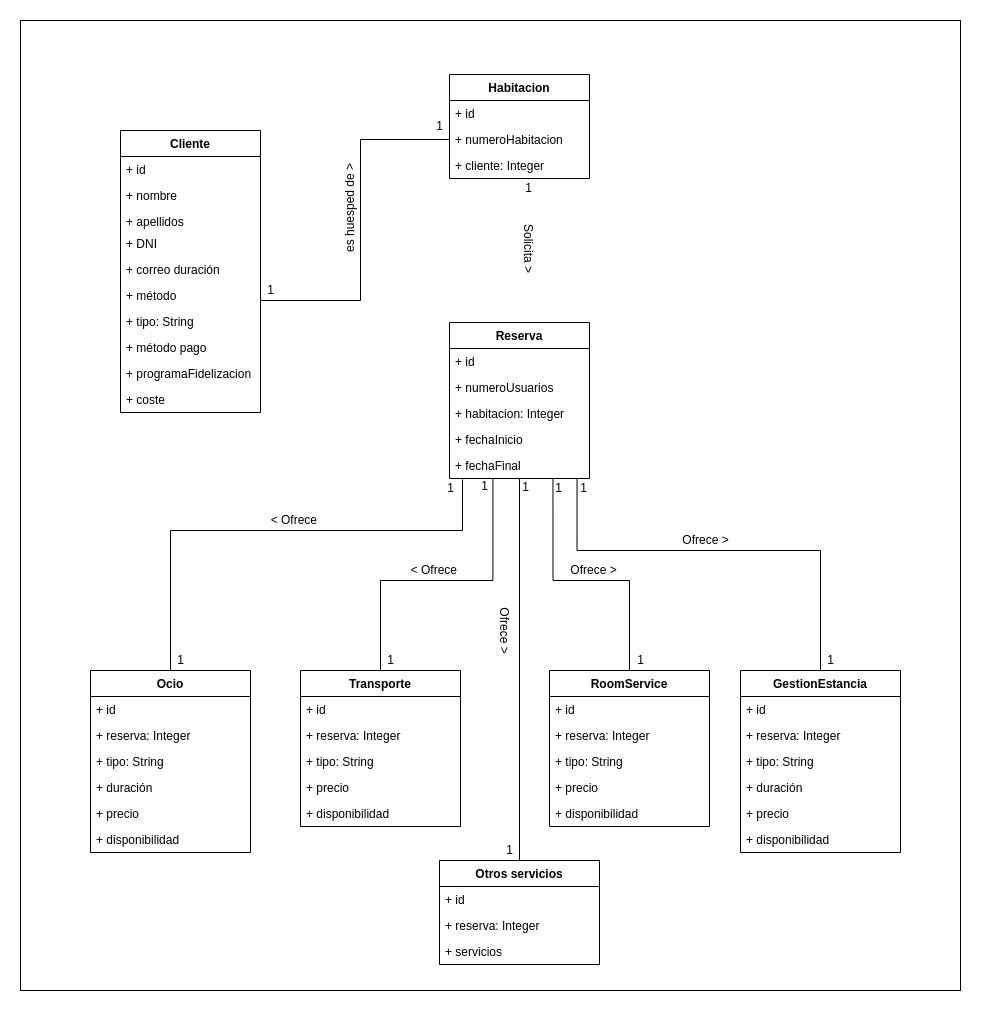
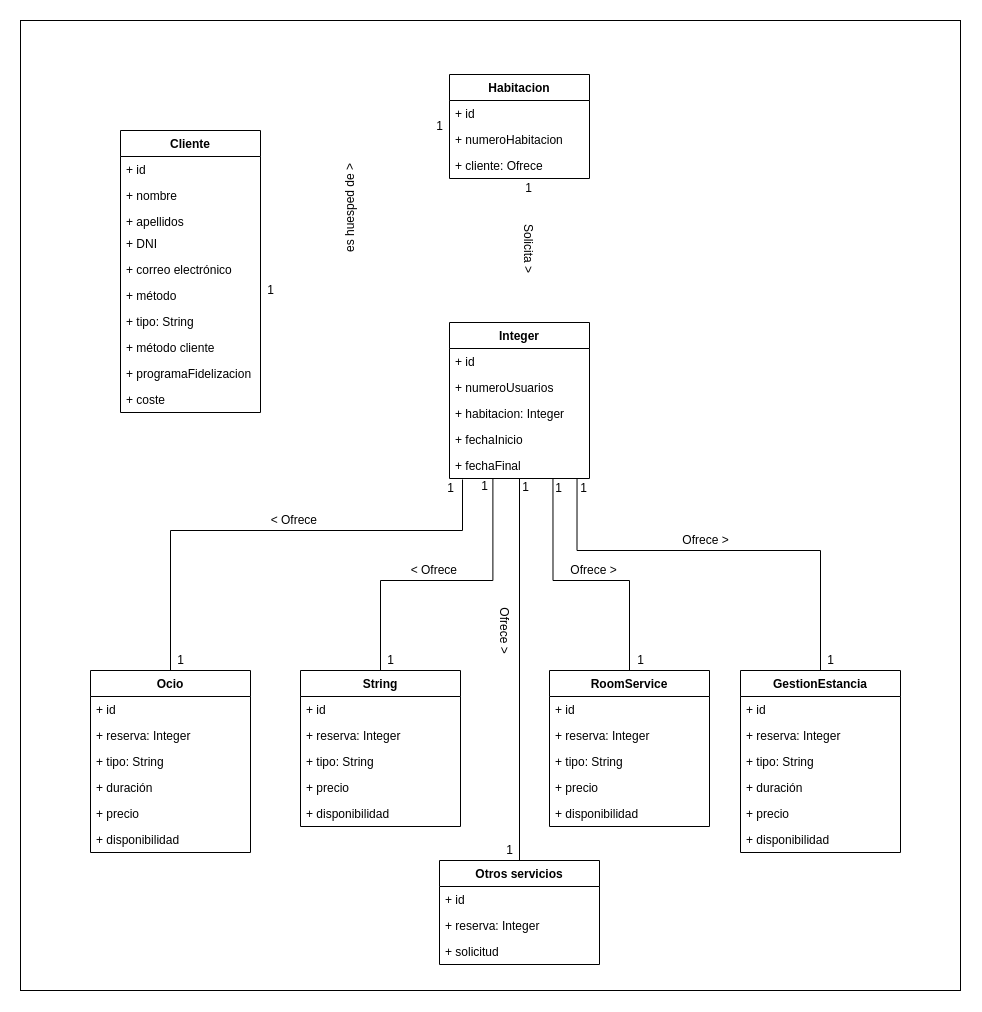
node "+ cliente: Integer": label "+ cliente: Integer" -> "+ cliente: Ofrece"
edge "+ numeroHabitacion" -- "Cliente": removed
node "+ correo duración": label "+ correo duración" -> "+ correo electrónico"
node "Reserva": label "Reserva" -> "Integer"
node "+ método pago": label "+ método pago" -> "+ método cliente"
node "Transporte": label "Transporte" -> "String"
node "+ servicios": label "+ servicios" -> "+ solicitud"
